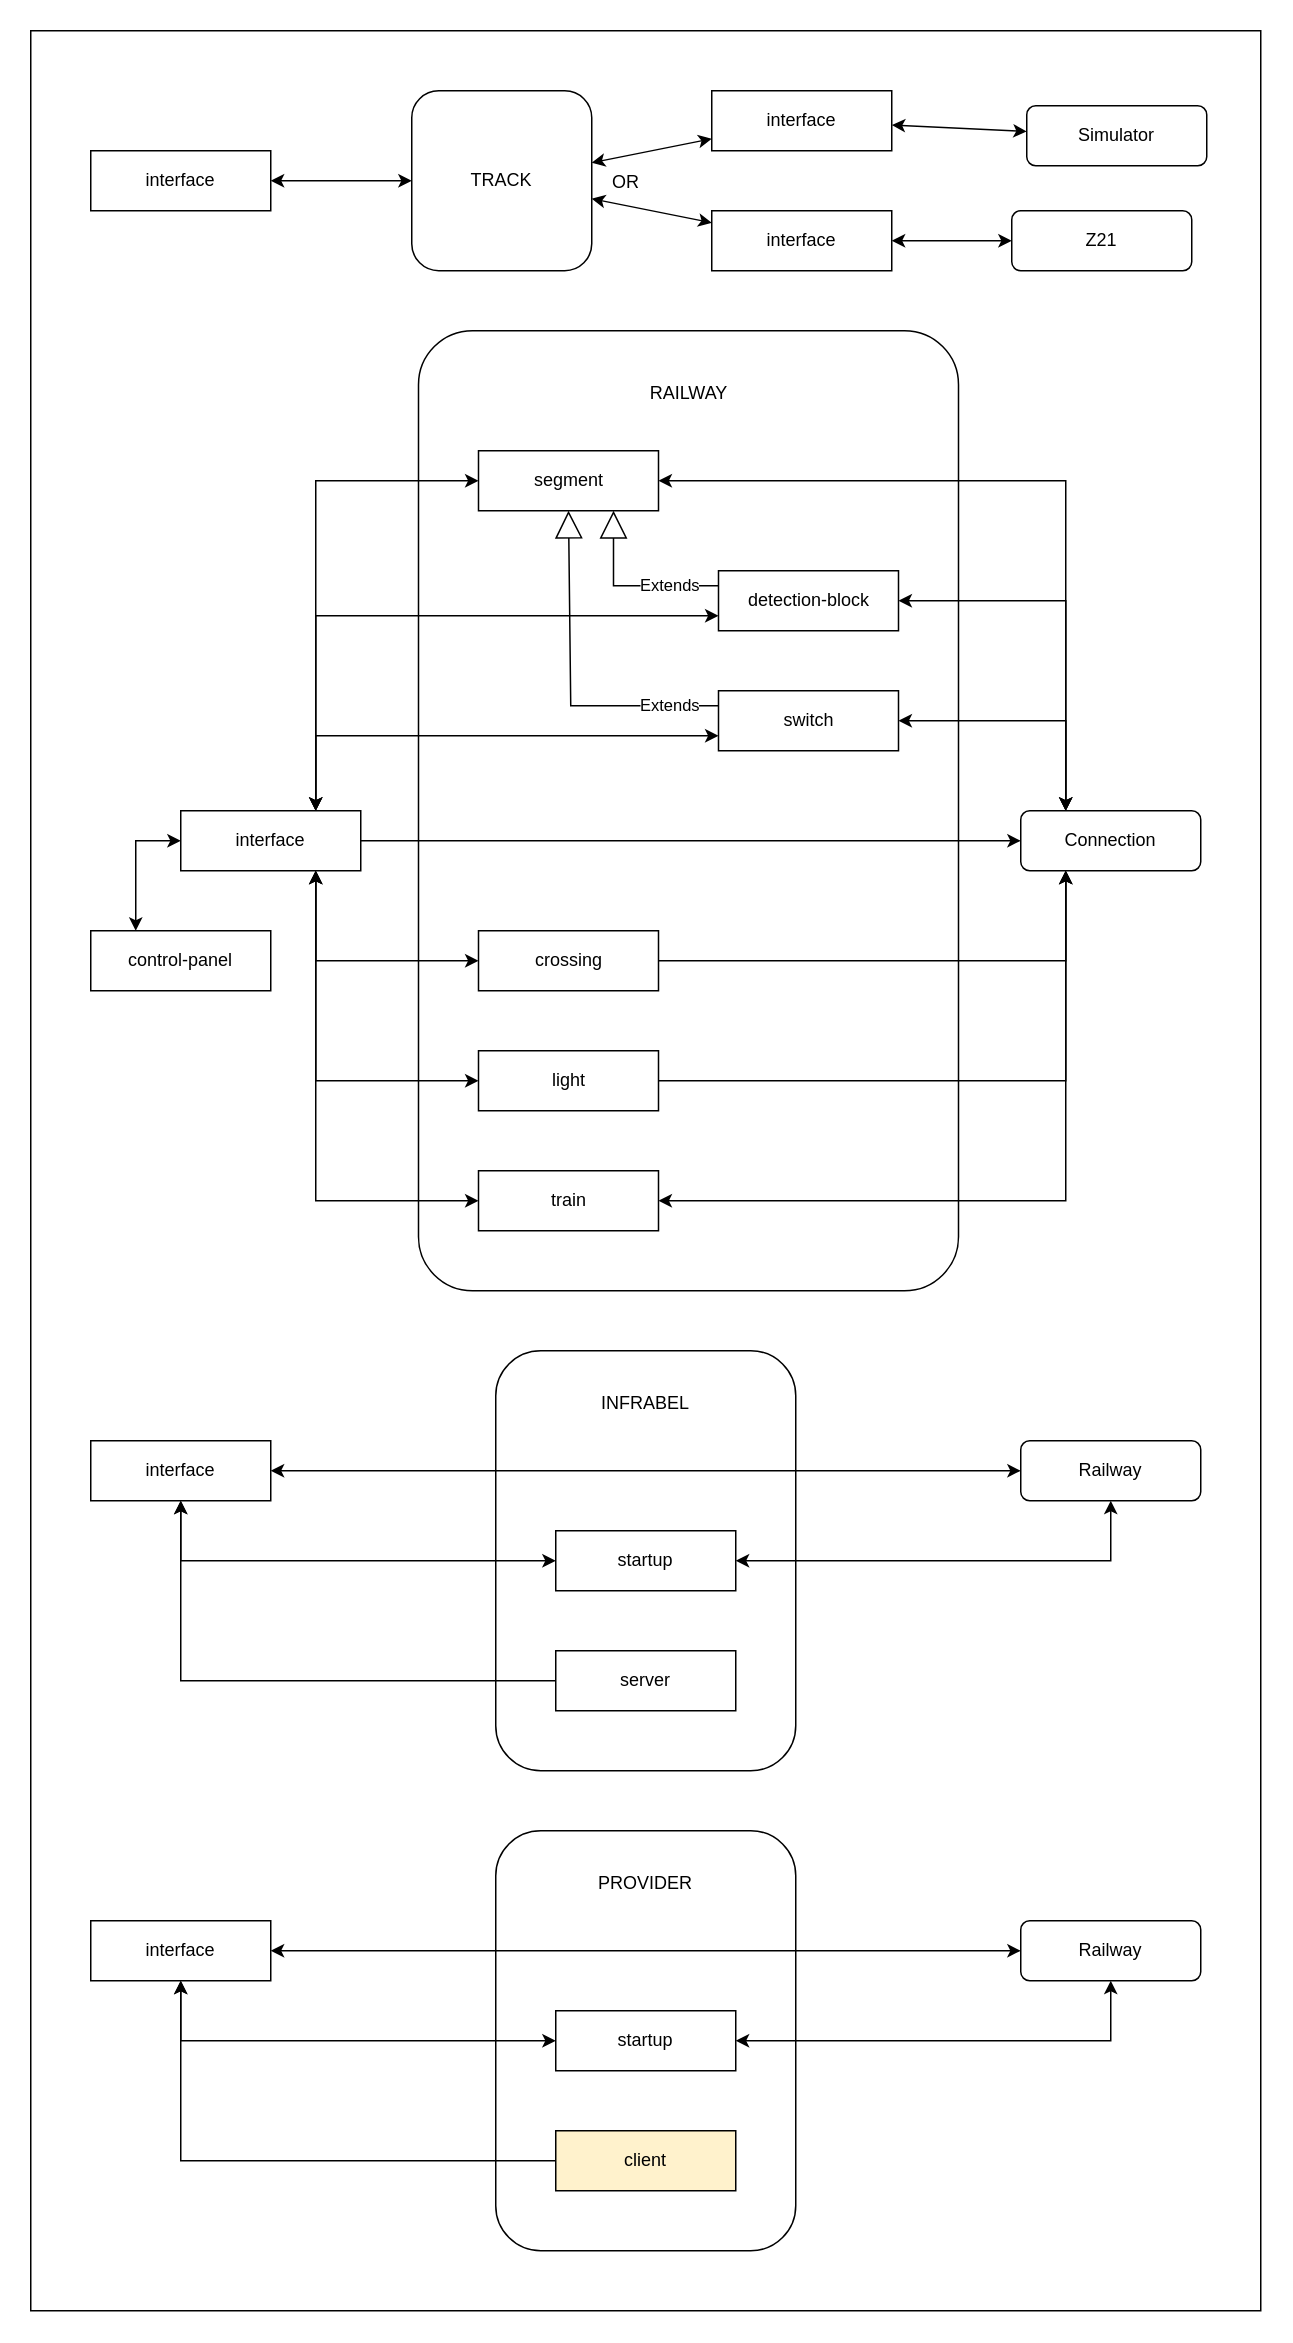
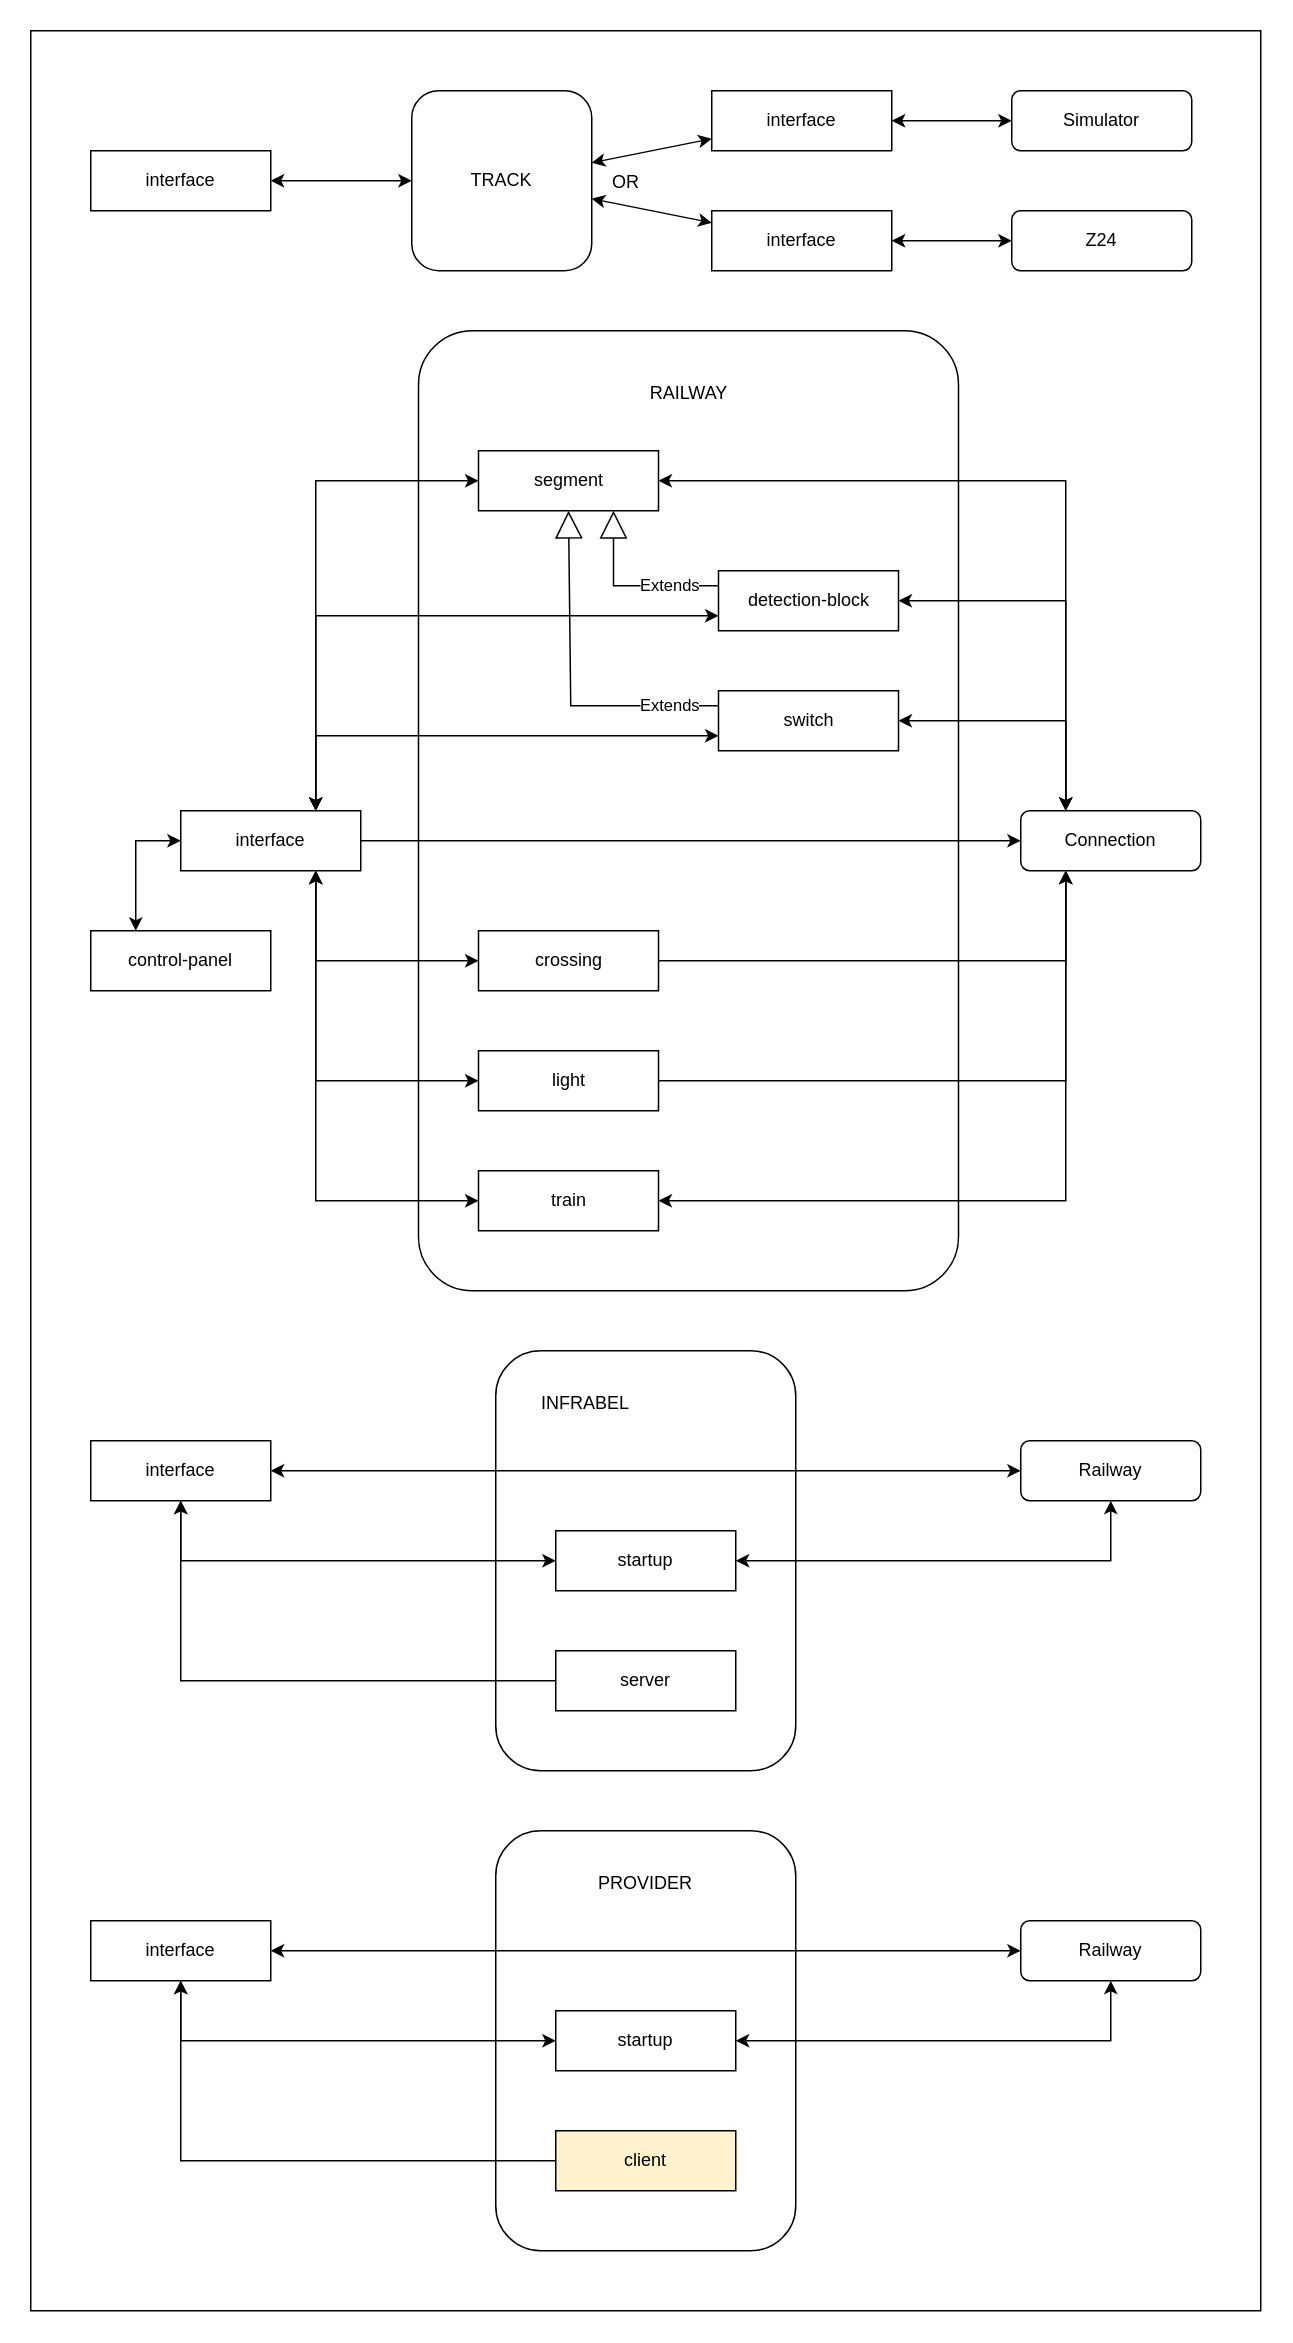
node "Simulator": moved (1117, 136) -> (1102, 121)
node "Z21": label "Z21" -> "Z24"
node "INFRABEL": moved (646, 1403) -> (586, 1403)
